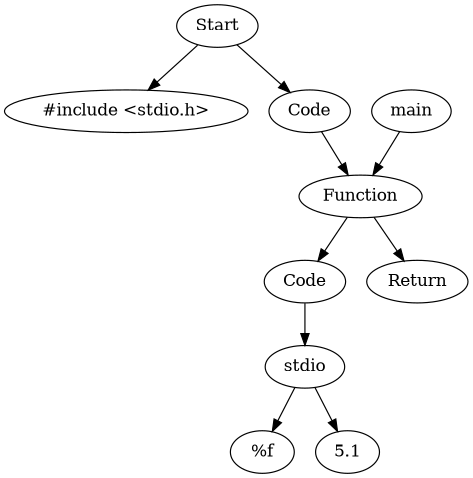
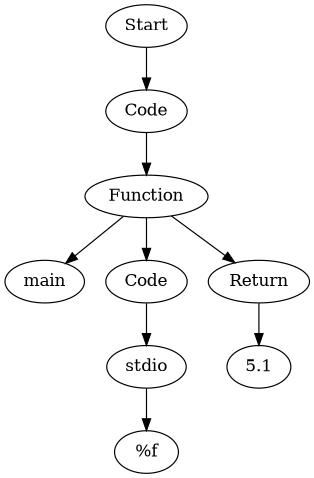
node "#include <stdio.h>": removed
edge "main" -> "Function": reversed
edge "stdio" -> "5.1": now "Return" -> "5.1"
